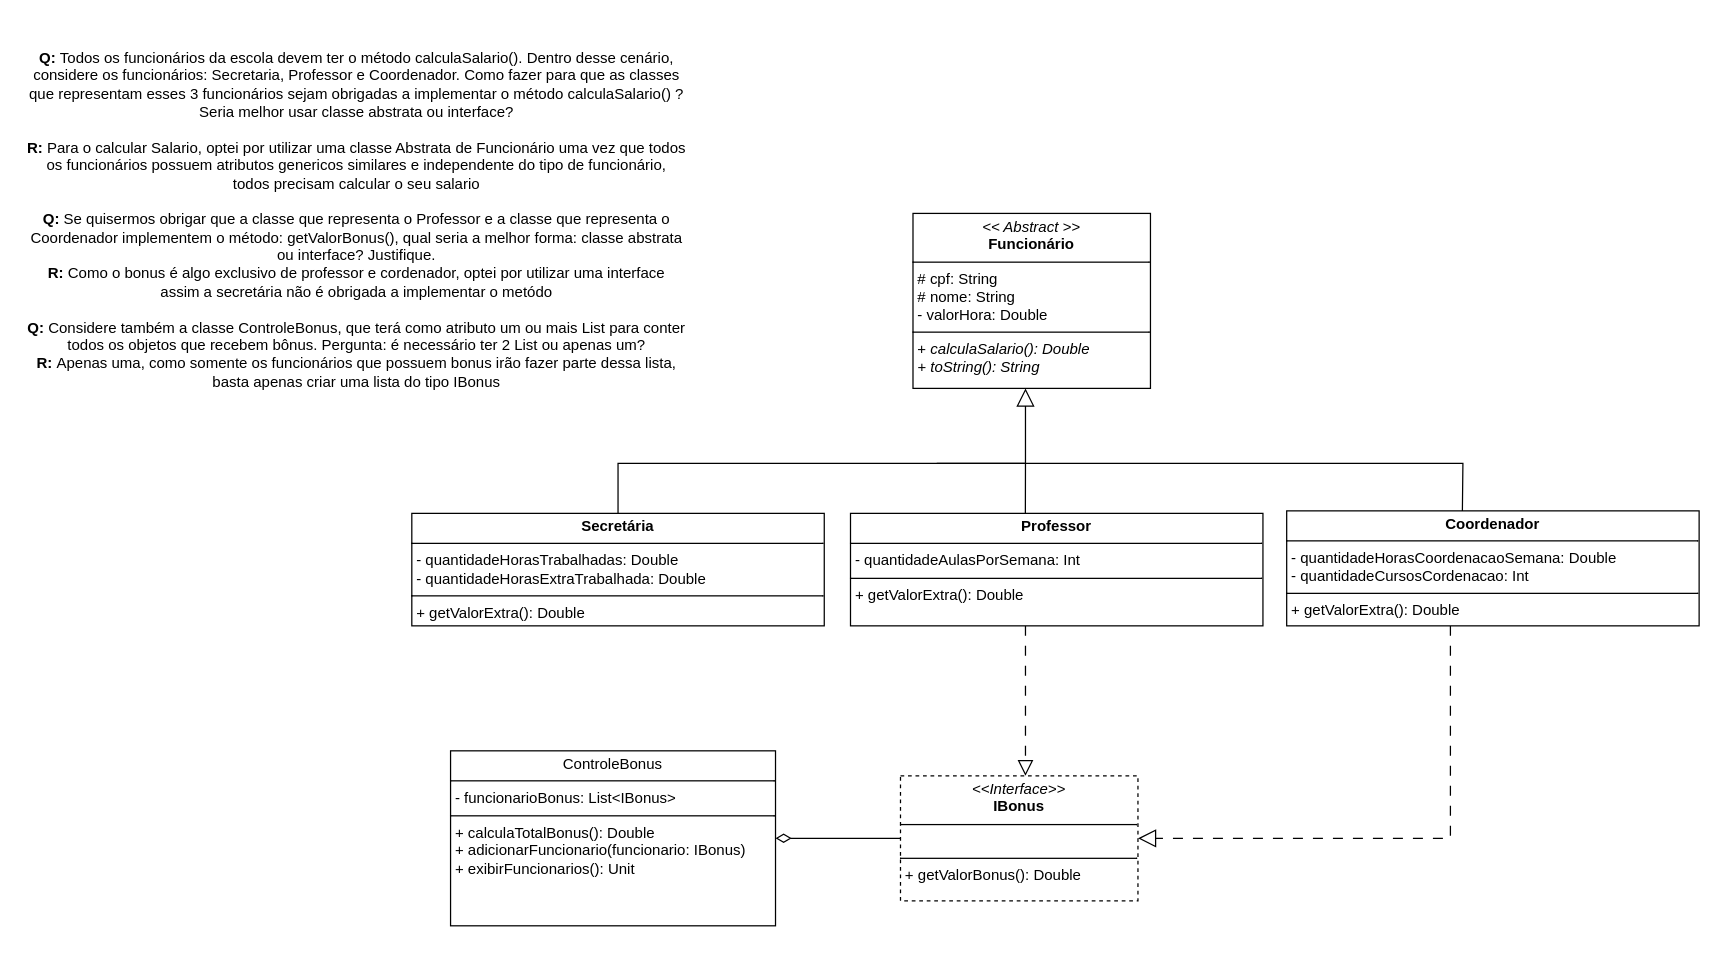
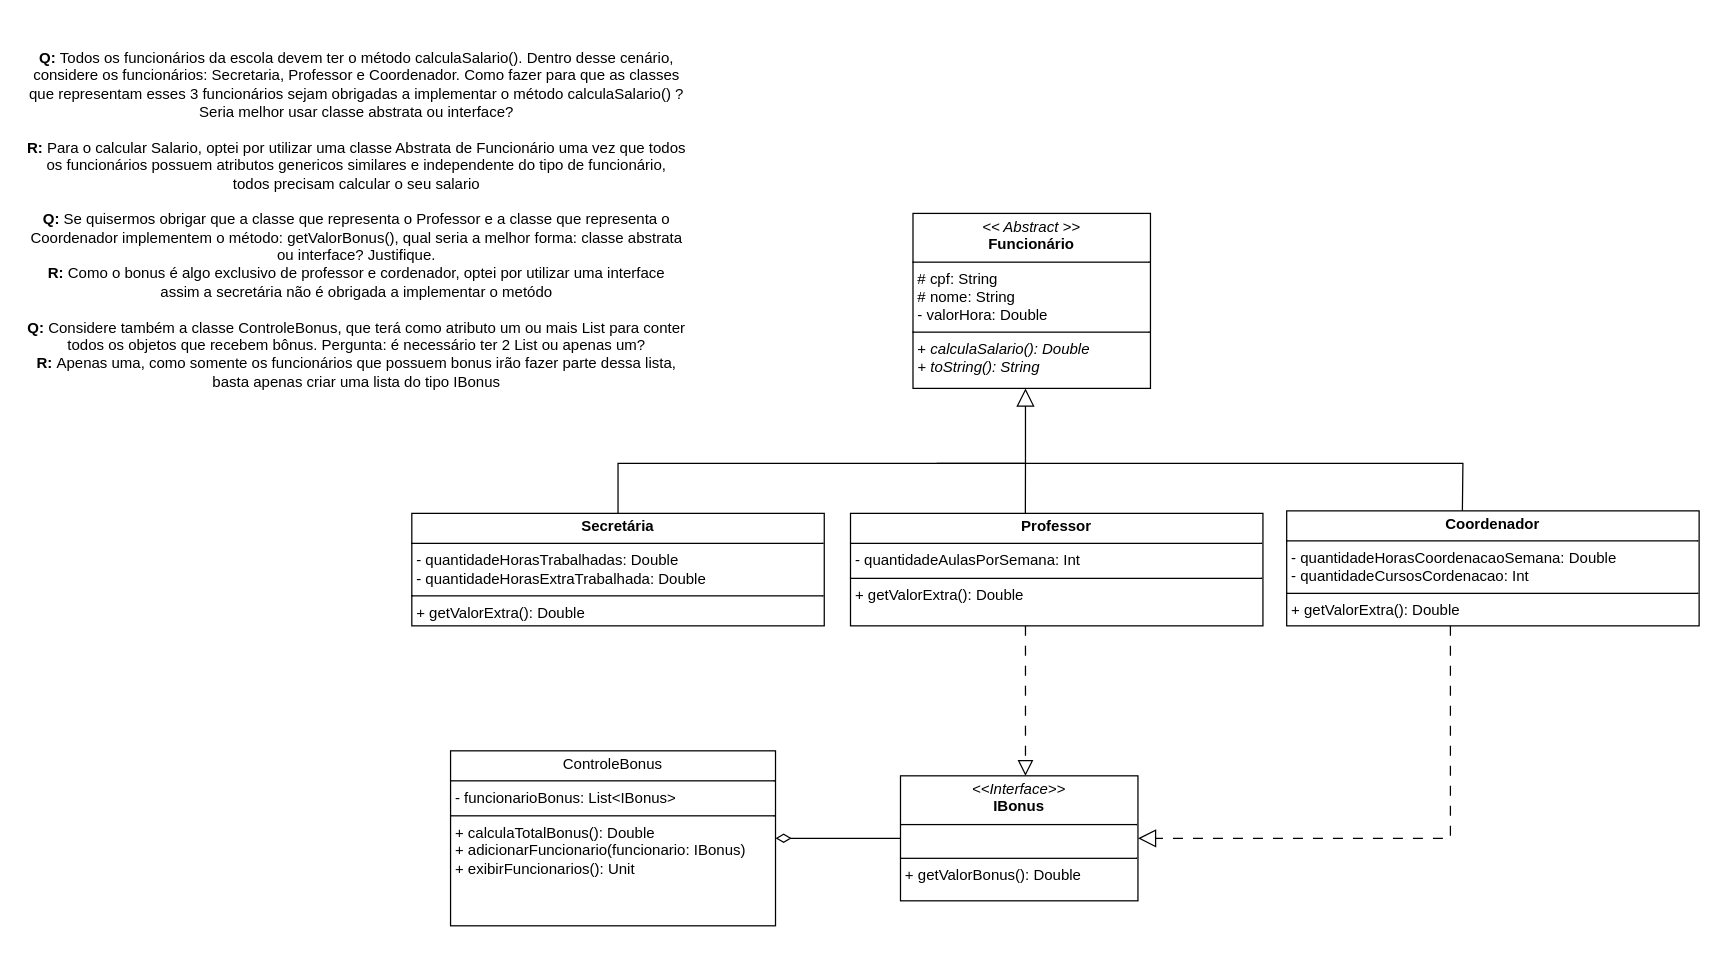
node "<<Interface>> IBonus + getValorBonus(): Double": style dashed -> solid
